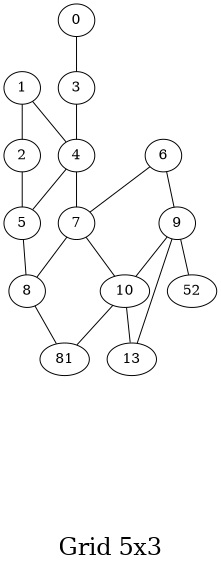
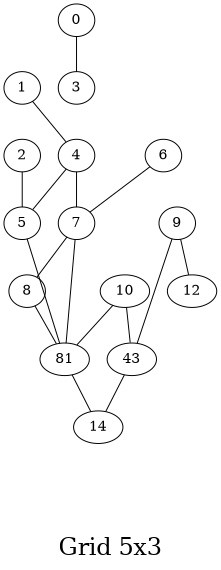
edge "1" -- "2": removed
edge "3" -- "4": removed
edge "6" -- "9": removed
edge "5" -- "8": now "5" -- "81"
edge "7" -- "10": now "7" -- "81"
edge "9" -- "10": removed
node "52": label "52" -> "12"
node "13": label "13" -> "43"
node "14": added
